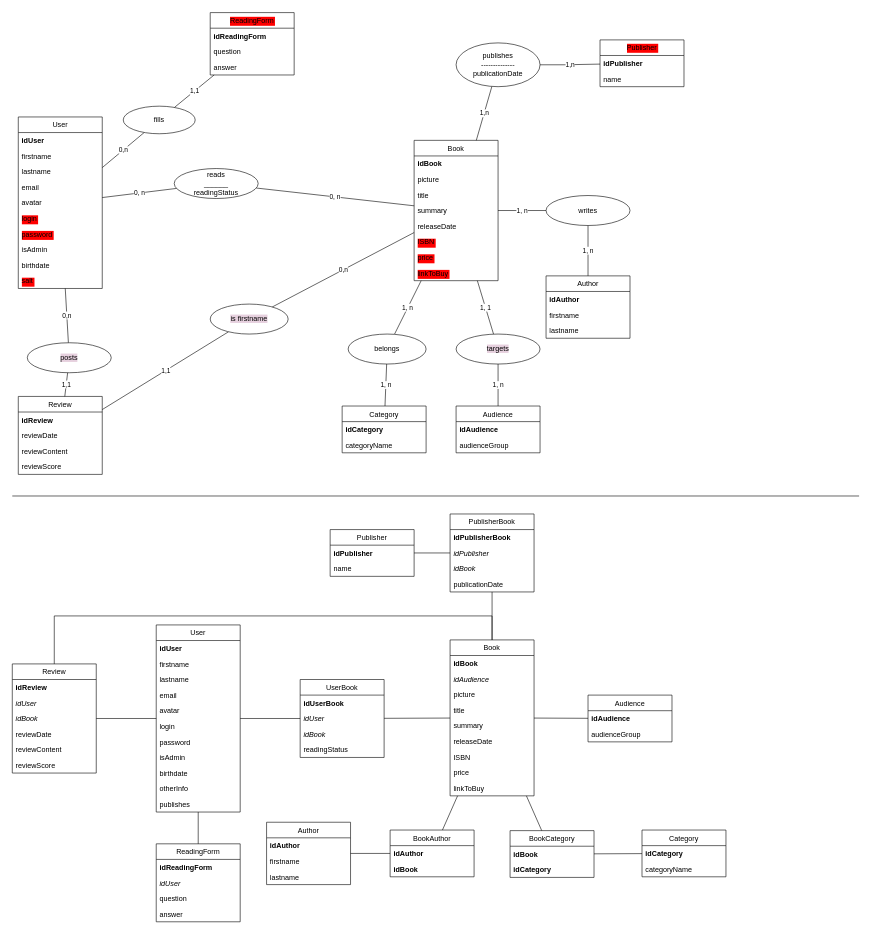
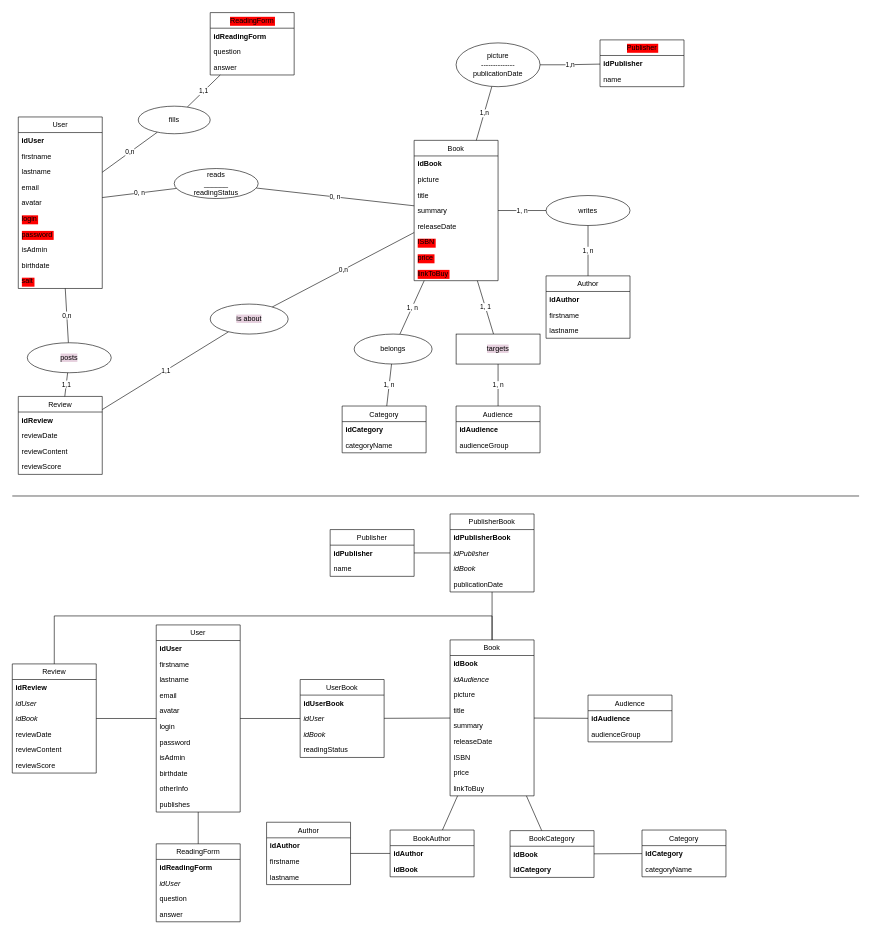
node "publishes -------------- publicationDate": label "publishes -------------- publicationDate" -> "picture -------------- publicationDate"
node "fills": moved (159, 120) -> (174, 120)
node "is firstname": label "is firstname" -> "is about"
node "belongs": moved (387, 349) -> (393, 349)
node "targets": shape ellipse -> rectangle
